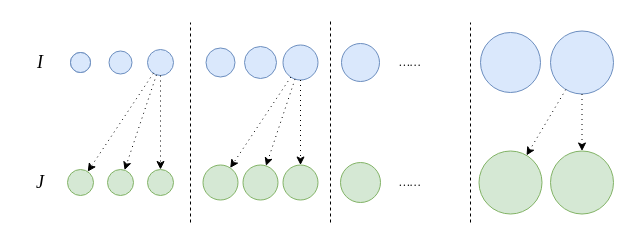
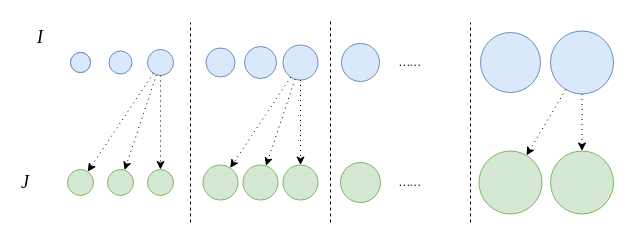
node "I": moved (41, 63) -> (41, 38)
node "J": moved (41, 183) -> (26, 183)
